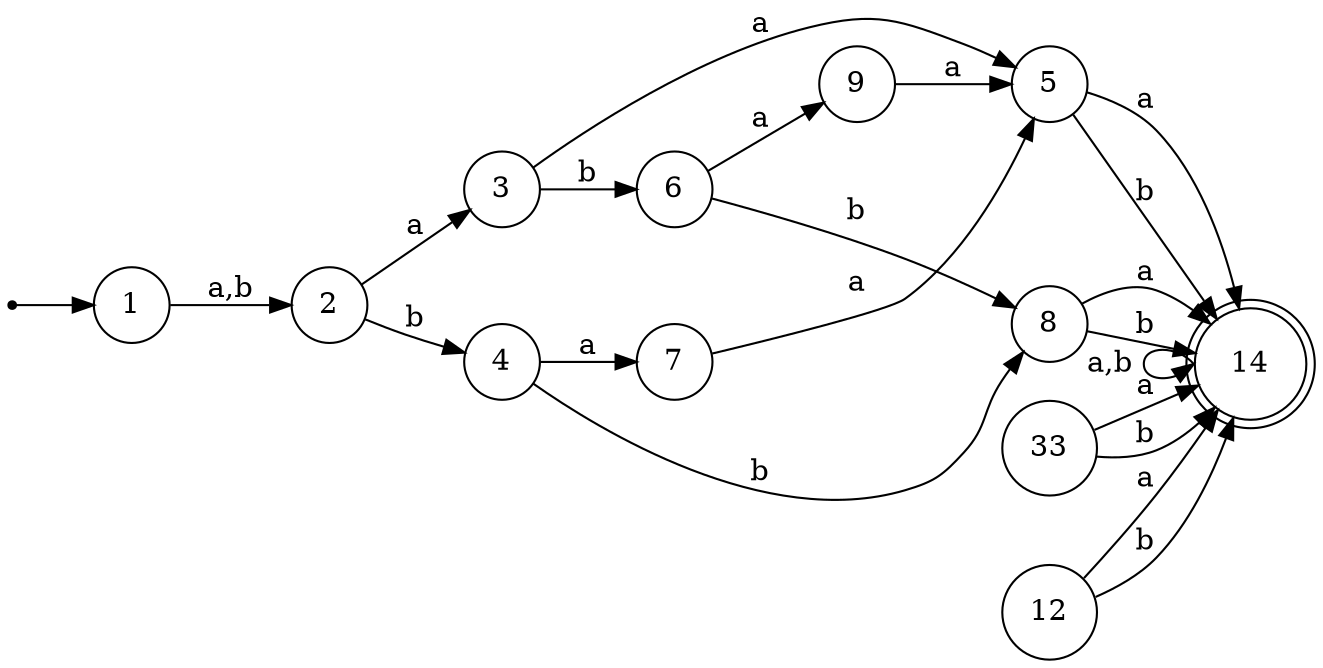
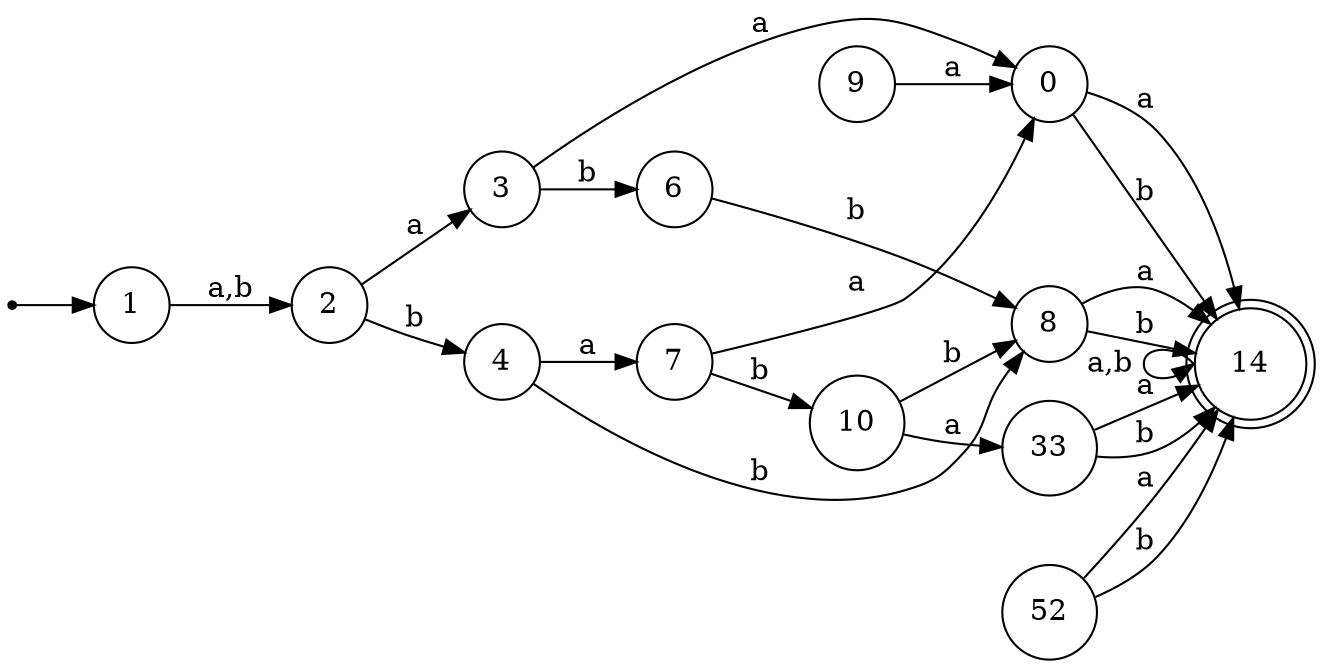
node "5": label "5" -> "0"
edge "6" -> "9": removed, label "a"
node "10": added
node "12": label "12" -> "52"
